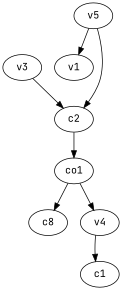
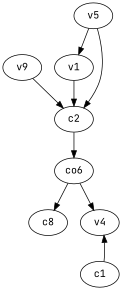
node "v3": label "v3" -> "v9"
edge "v1" -> "c2": added
node "co1": label "co1" -> "co6"
edge "v4" -> "c1": reversed
